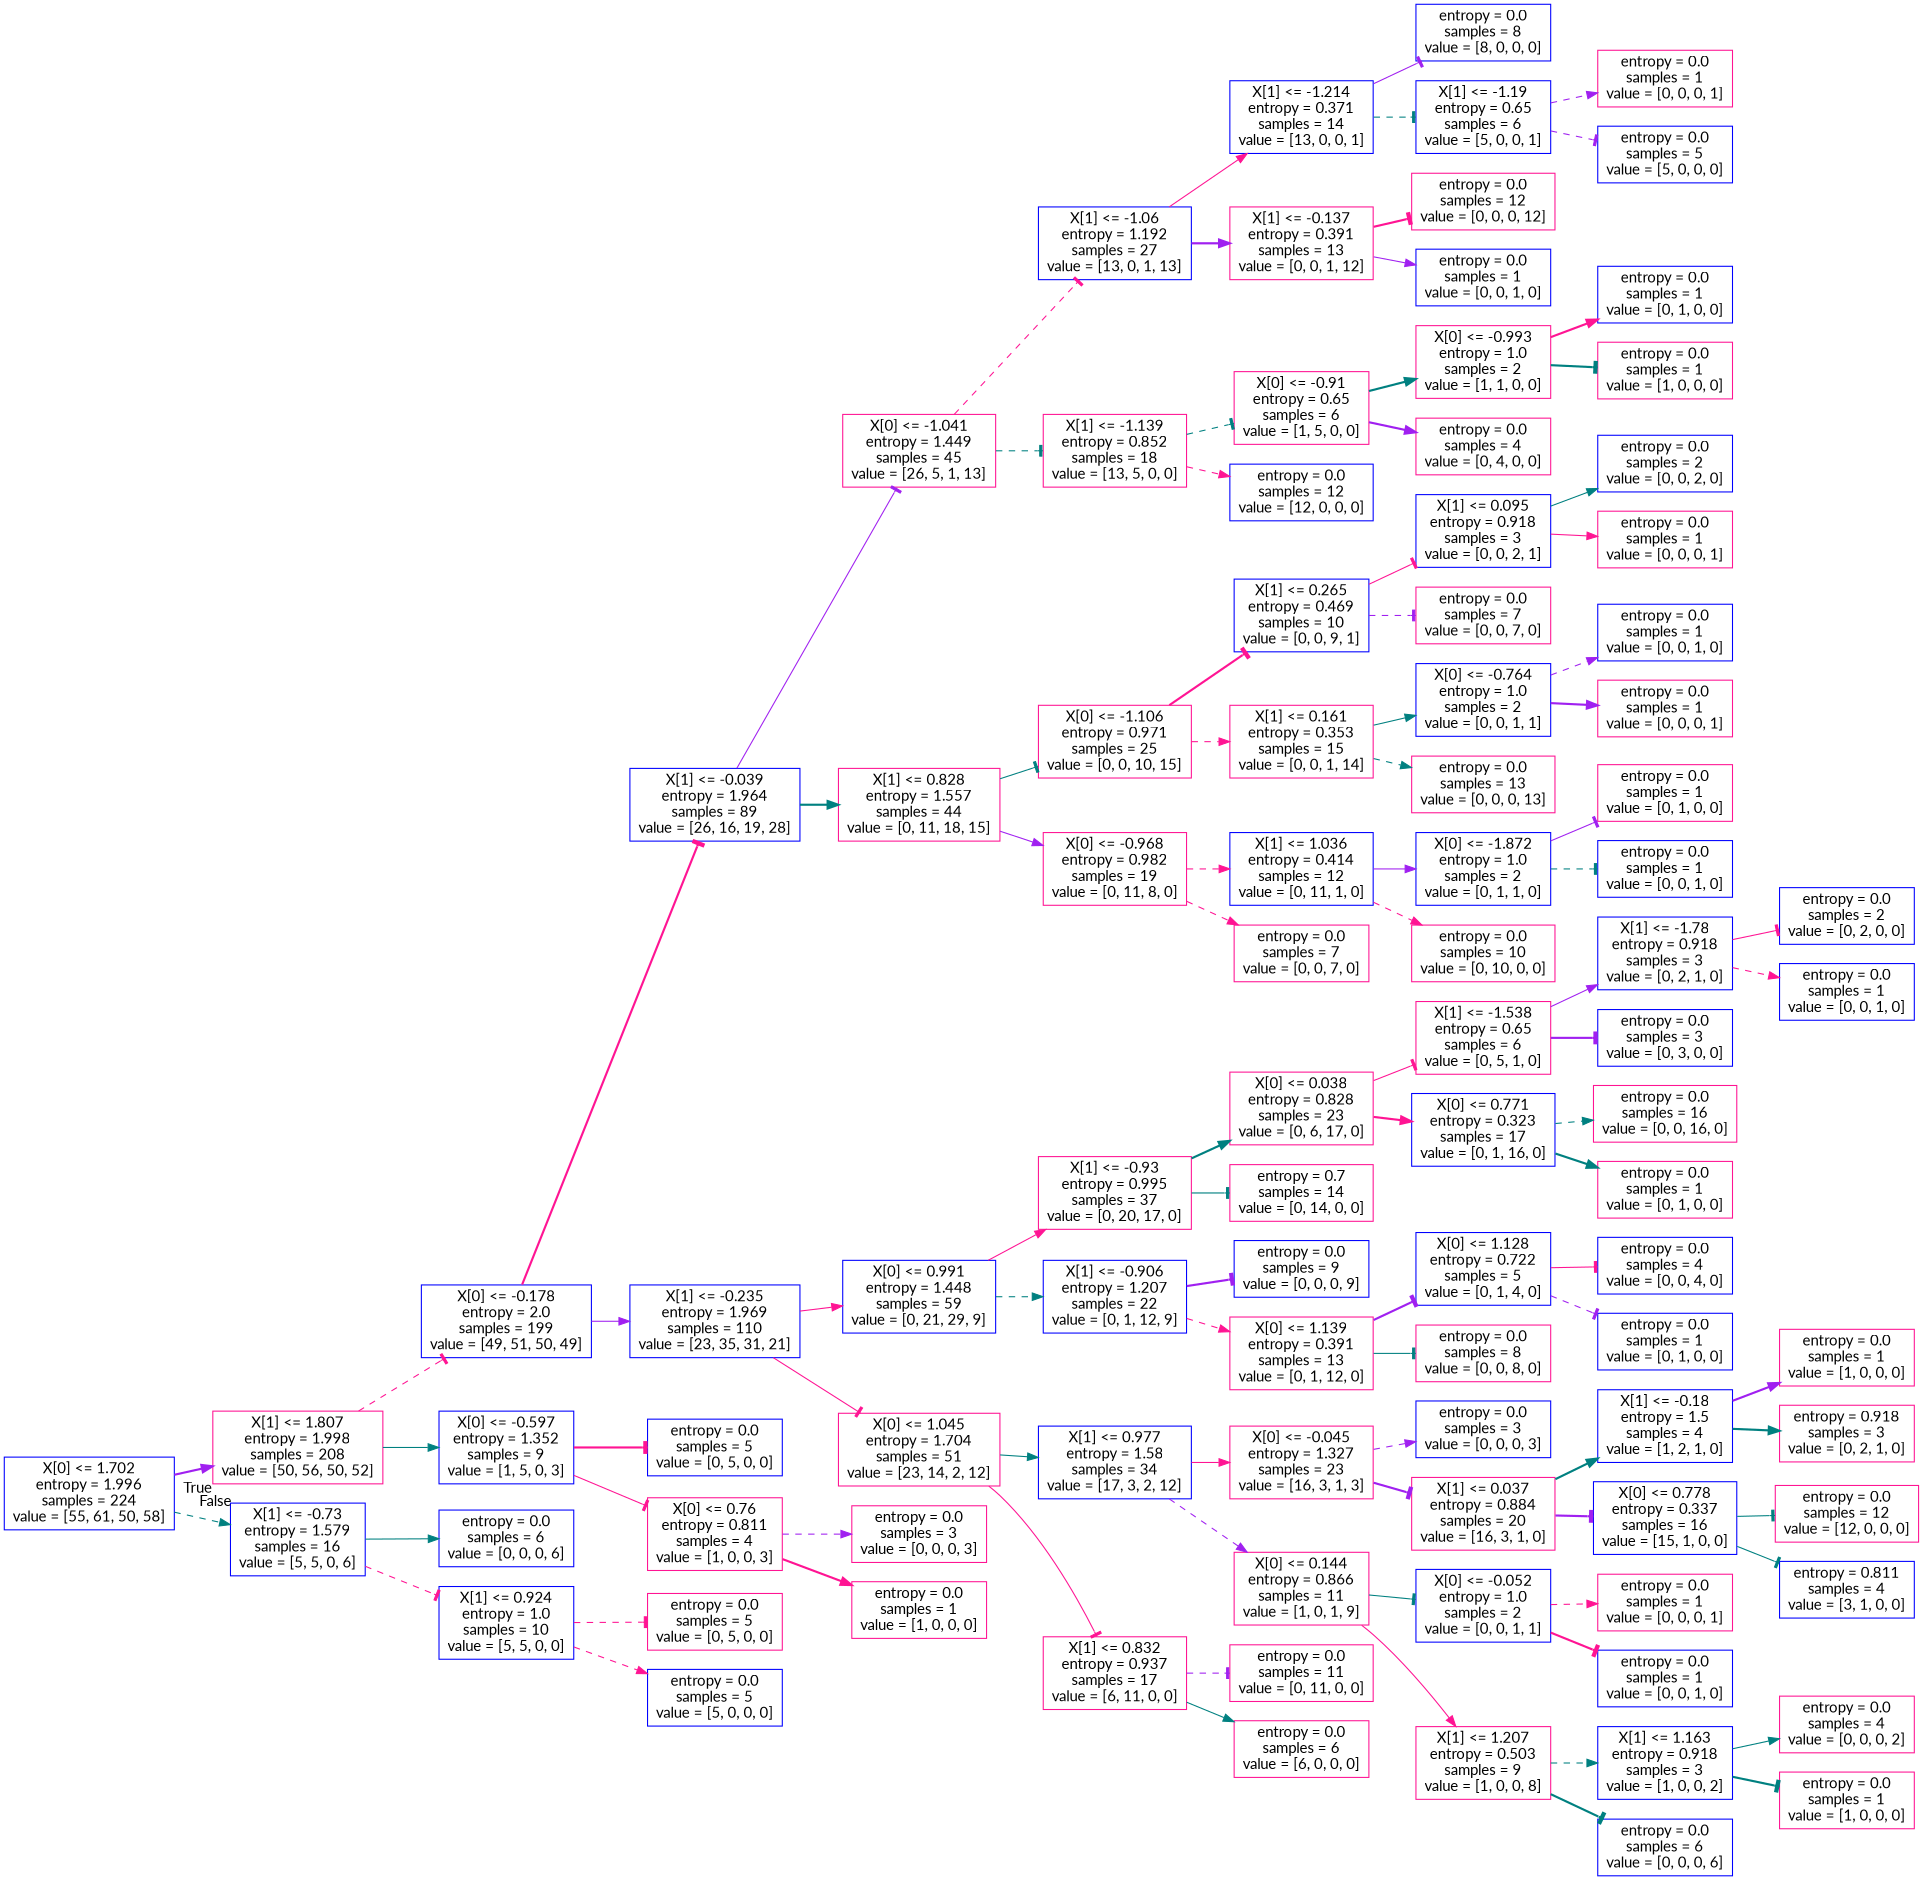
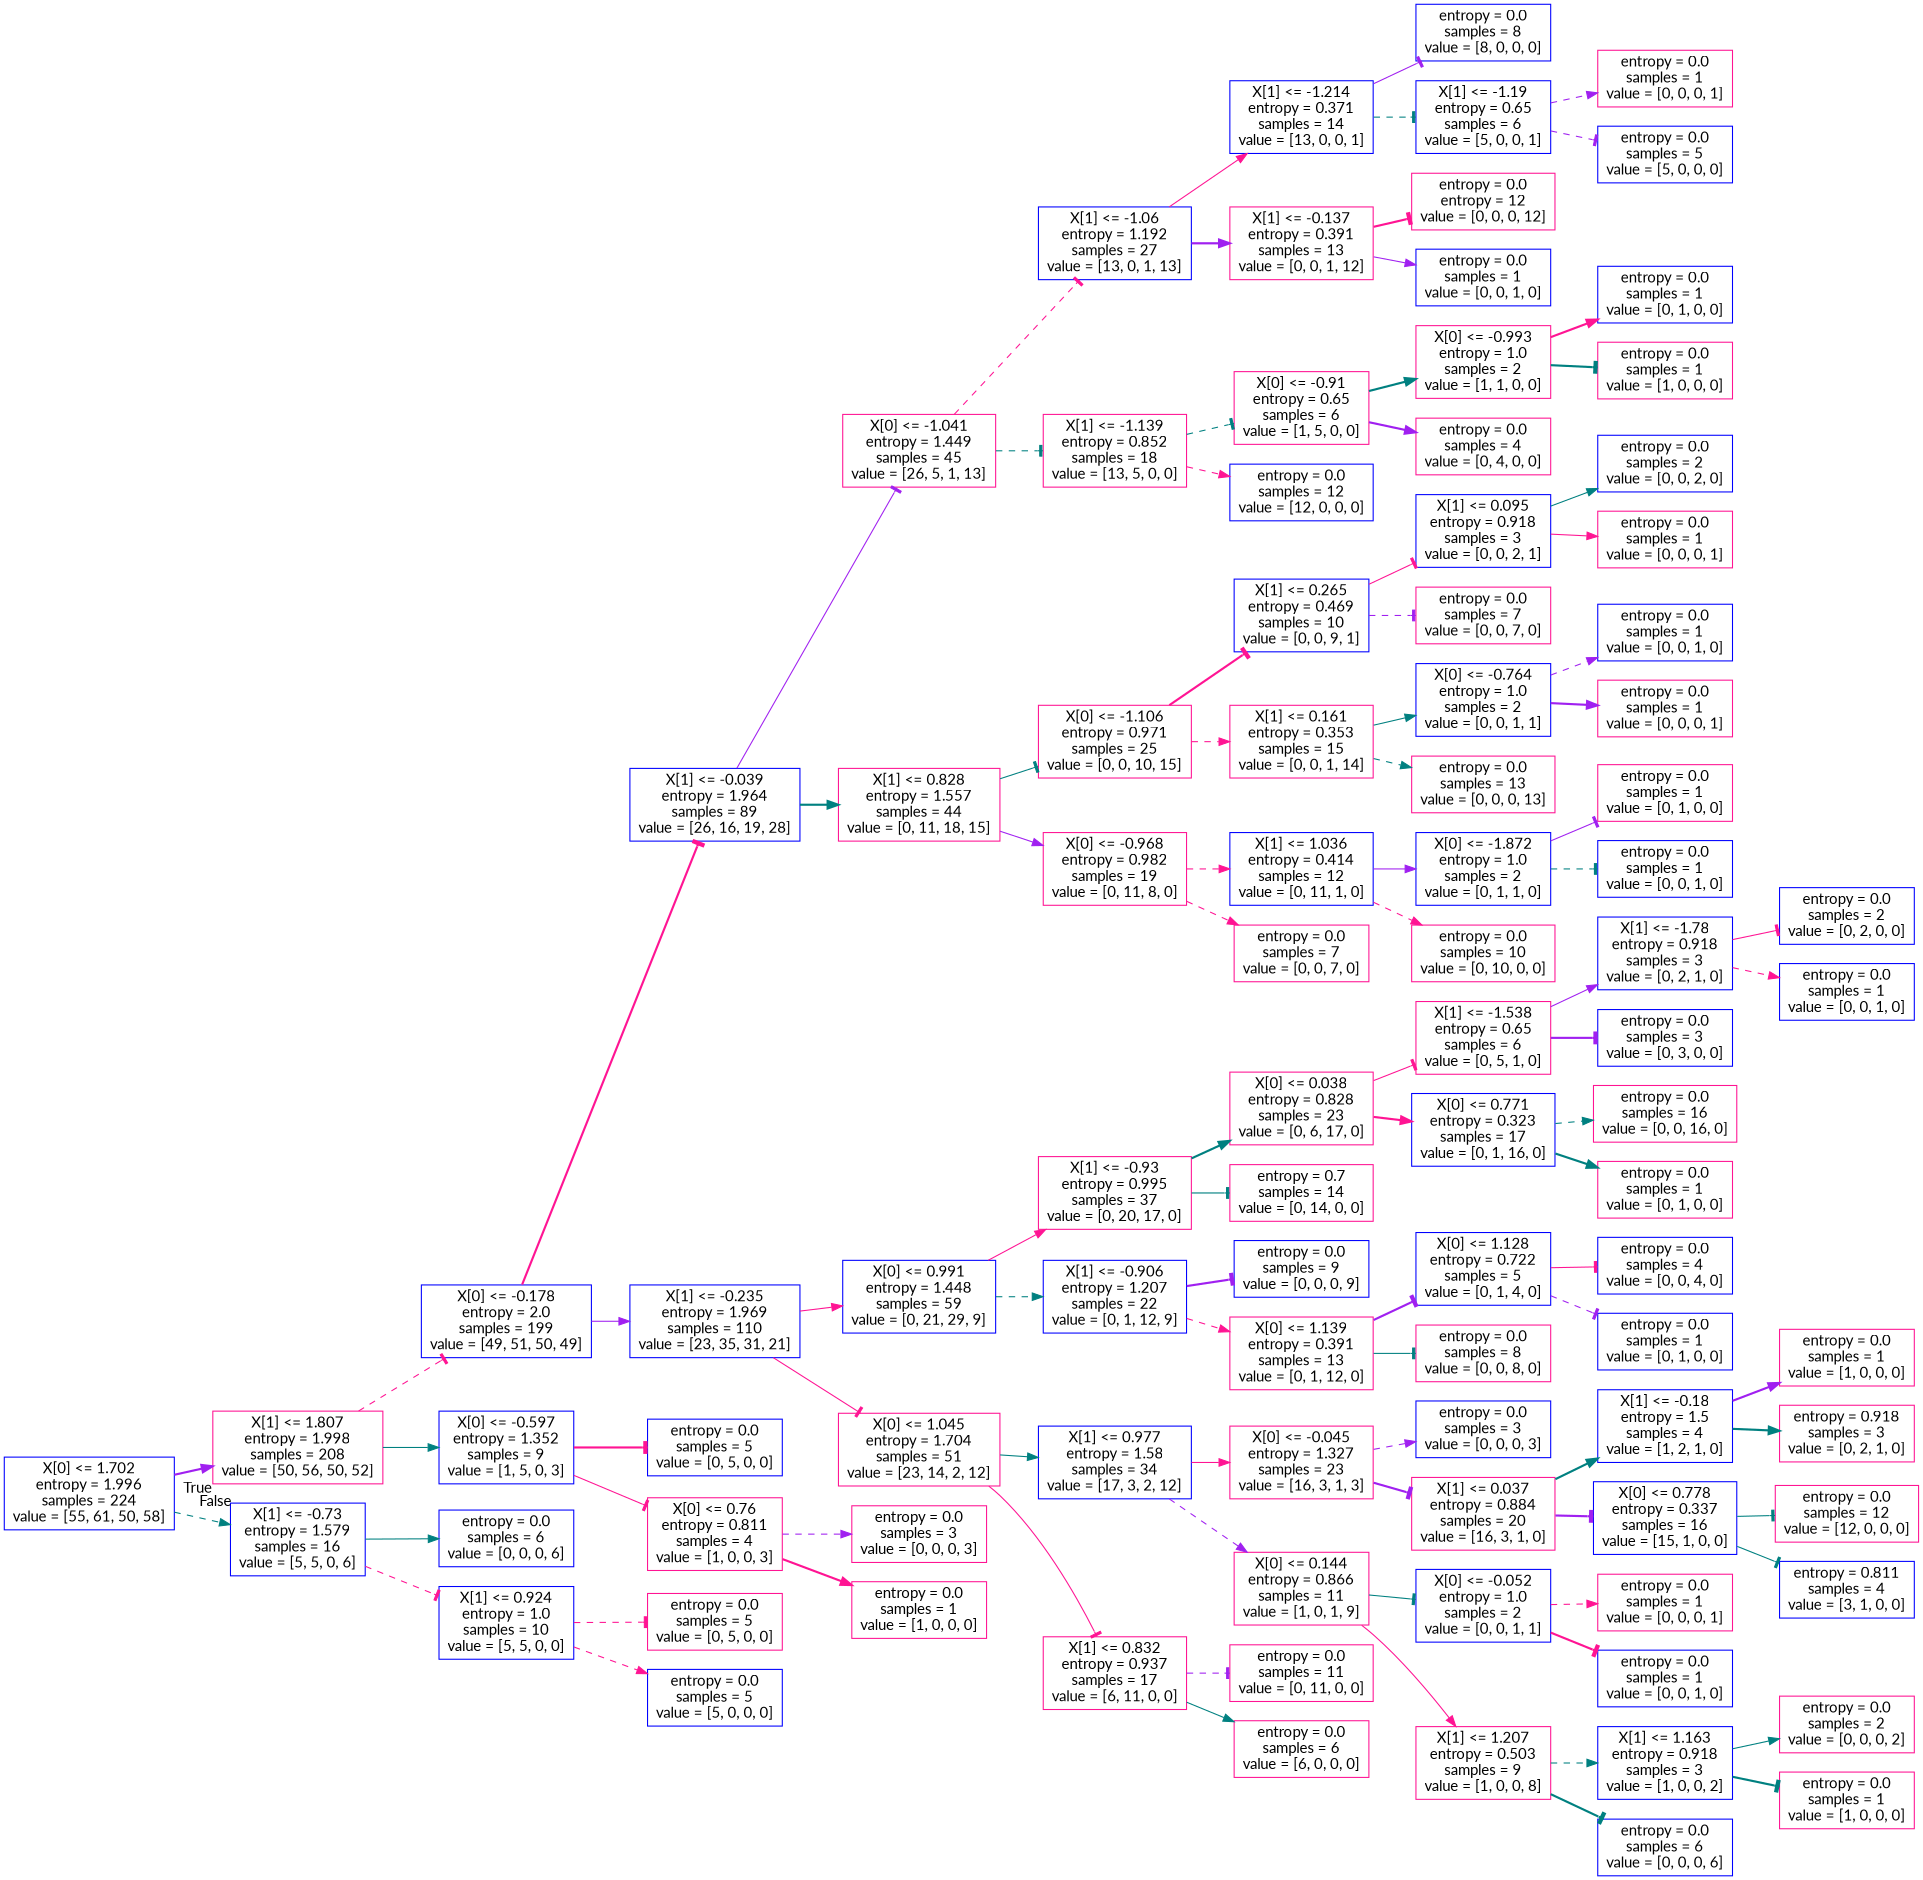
node "entropy = 0.0 samples = 12 value = [0, 0, 0, 12]": label "entropy = 0.0 samples = 12 value = [0, 0, 0, 12]" -> "entropy = 0.0 entropy = 12 value = [0, 0, 0, 12]"
node "entropy = 0.0 samples = 4 value = [0, 0, 0, 2]": label "entropy = 0.0 samples = 4 value = [0, 0, 0, 2]" -> "entropy = 0.0 samples = 2 value = [0, 0, 0, 2]"
